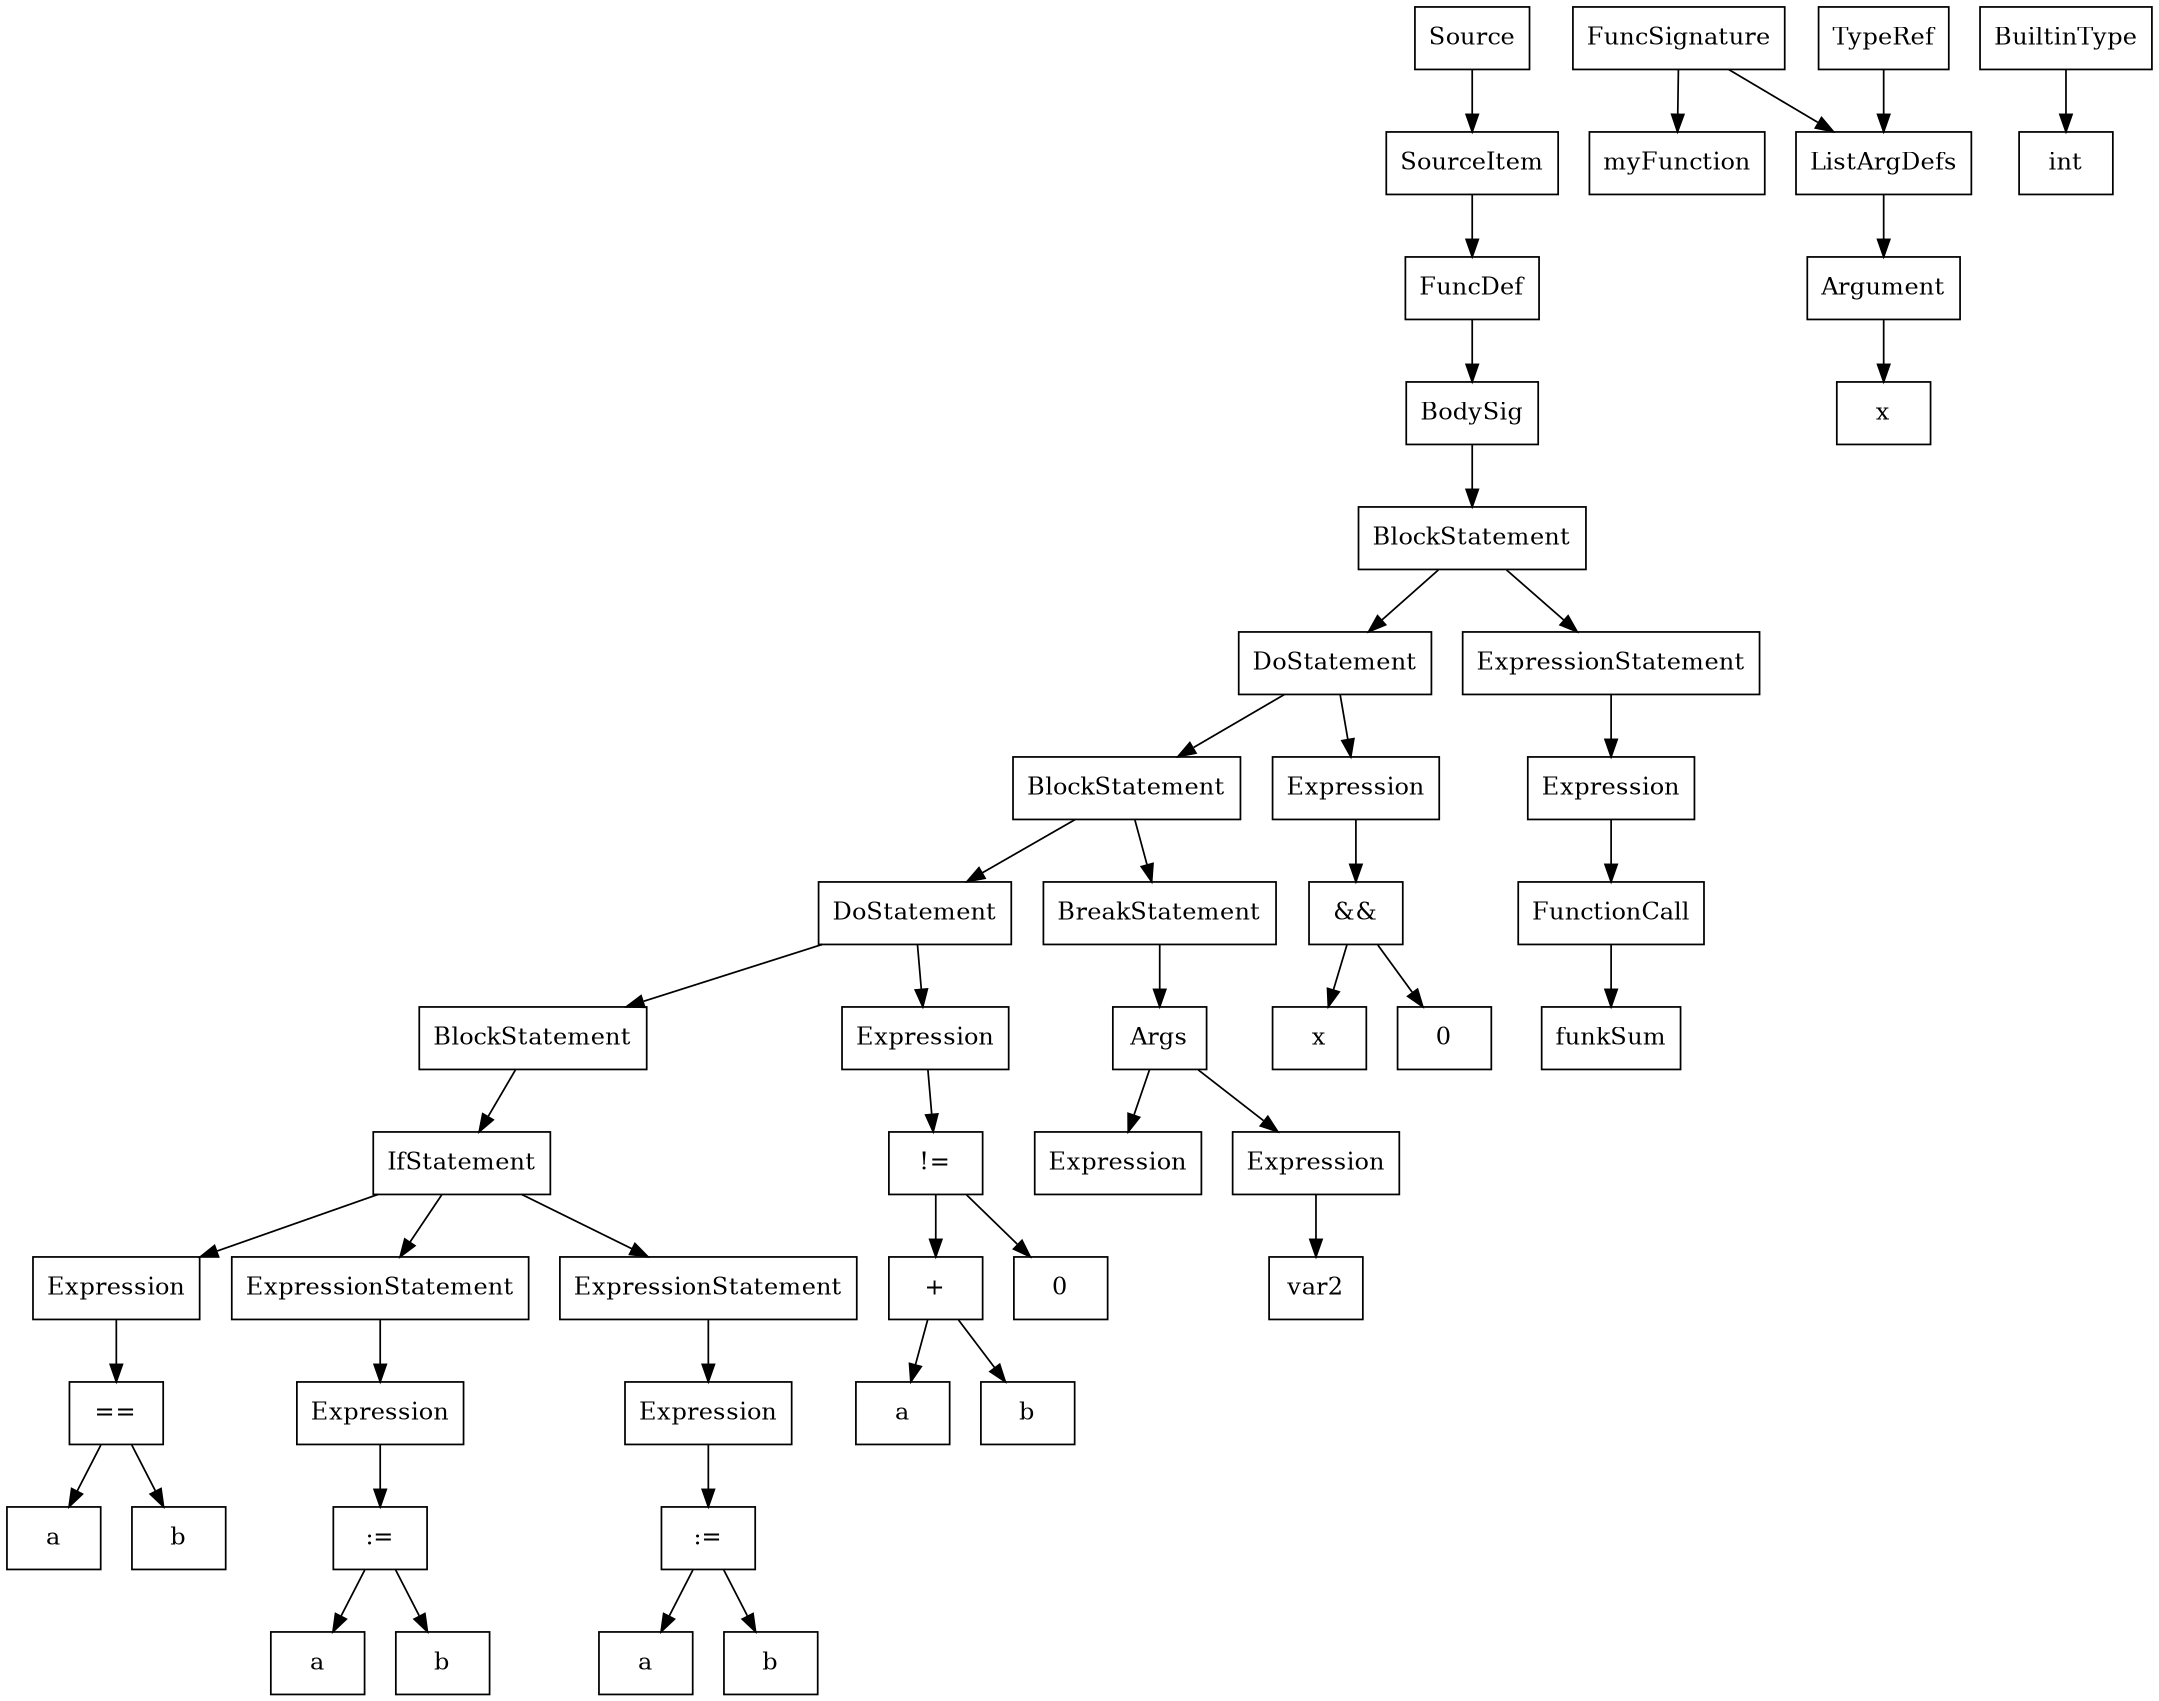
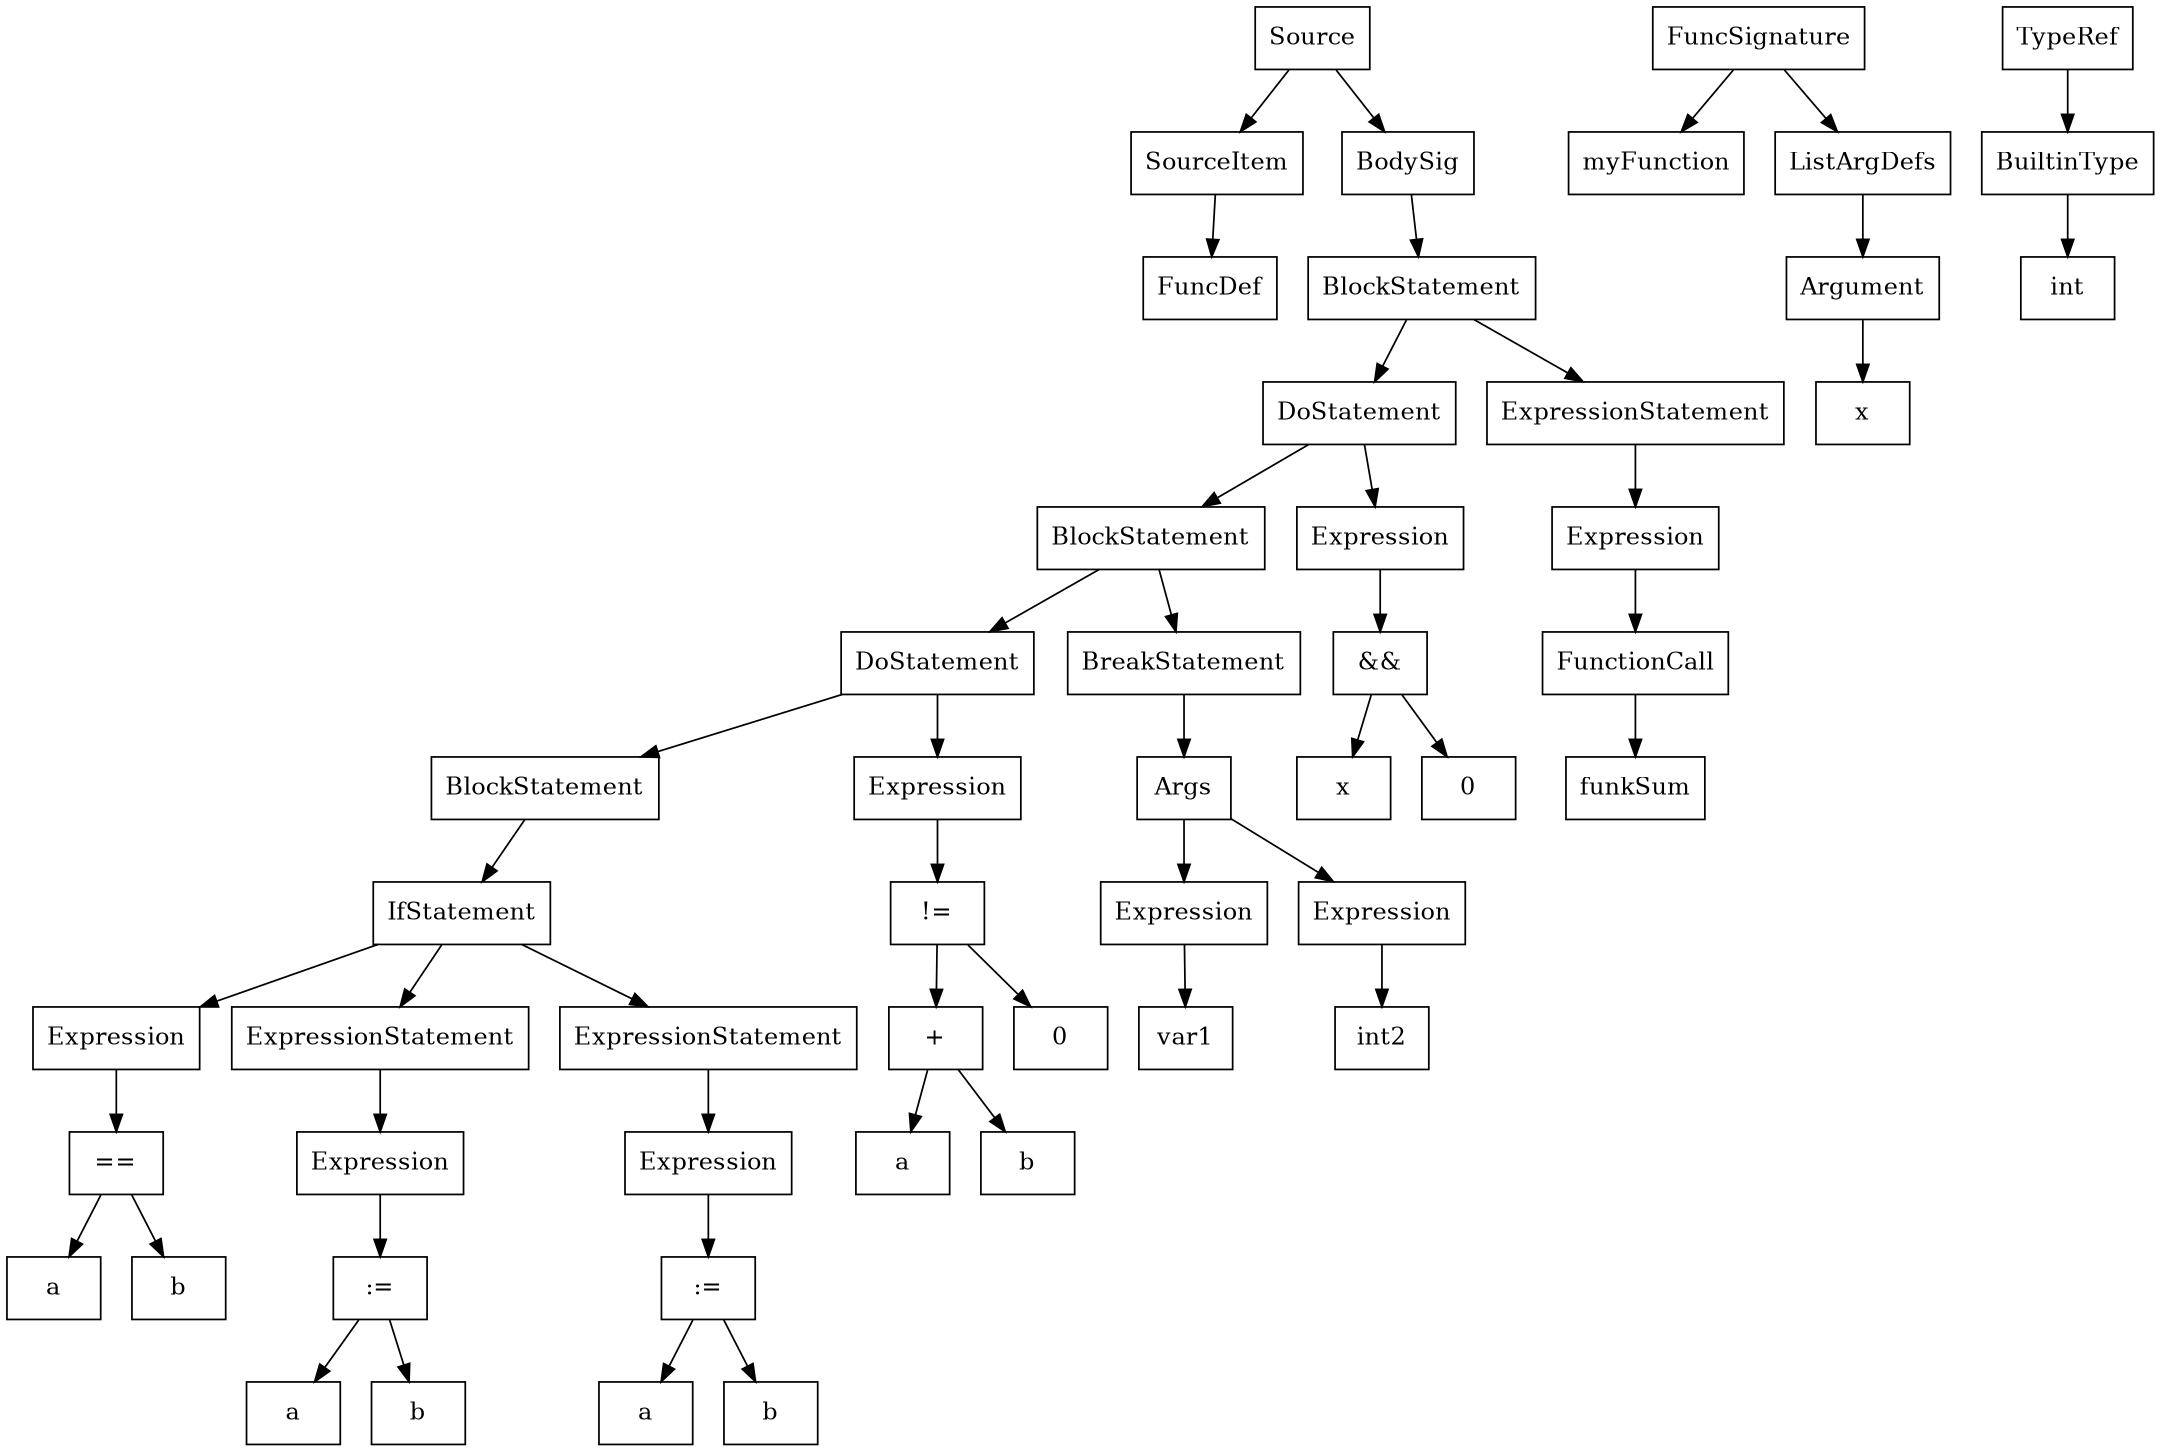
edge "TypeRef" -> "ListArgDefs": now "TypeRef" -> "BuiltinType"
edge "FuncDef" -> "BodySig": now "Source" -> "BodySig"
node "var1": added
node "var2": label "var2" -> "int2"
